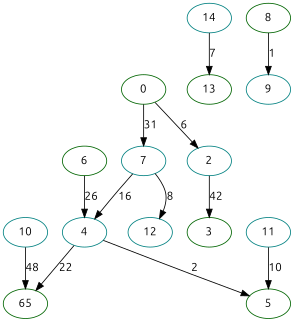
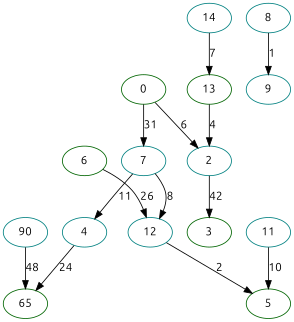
node "8": color darkgreen -> teal
edge "13" -> "2": added, label "4"
edge "6" -> "4": now "6" -> "12"
edge "7" -> "4": label "16" -> "11"
node "10": label "10" -> "90"
edge "4" -> "5": now "12" -> "5"
edge "4" -> "65": label "22" -> "24"
